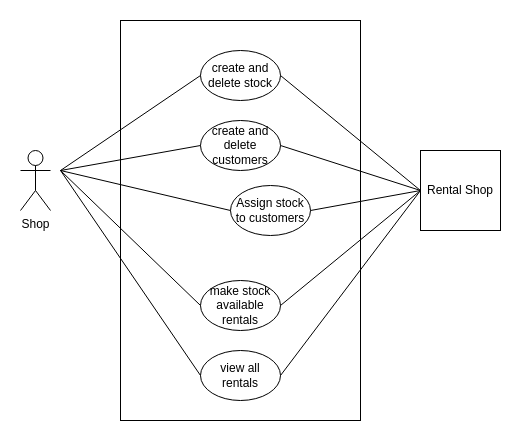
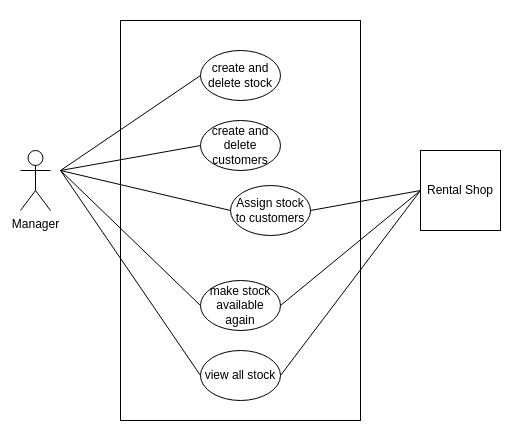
edge "create and delete stock" -- "Rental Shop": removed
edge "create and delete customers" -- "Rental Shop": removed
node "Shop": label "Shop" -> "Manager"
node "make stock available rentals": label "make stock available rentals" -> "make stock available again"
node "view all rentals": label "view all rentals" -> "view all stock"
